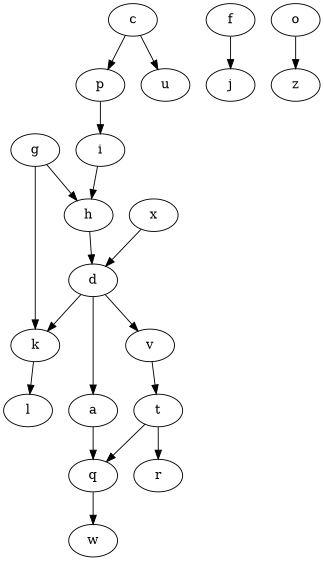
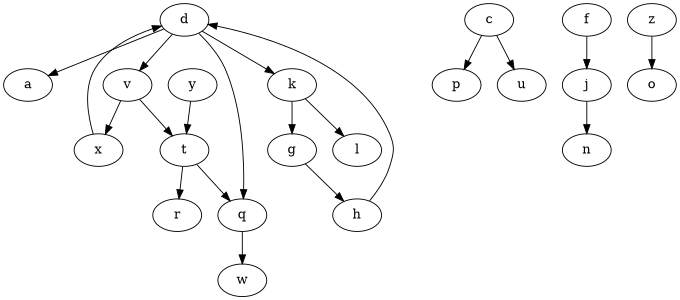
edge "o" -> "z": reversed
node "y": added
edge "v" -> "x": added
node "i": removed
node "n": added
edge "g" -> "k": reversed
edge "a" -> "q": now "d" -> "q"
